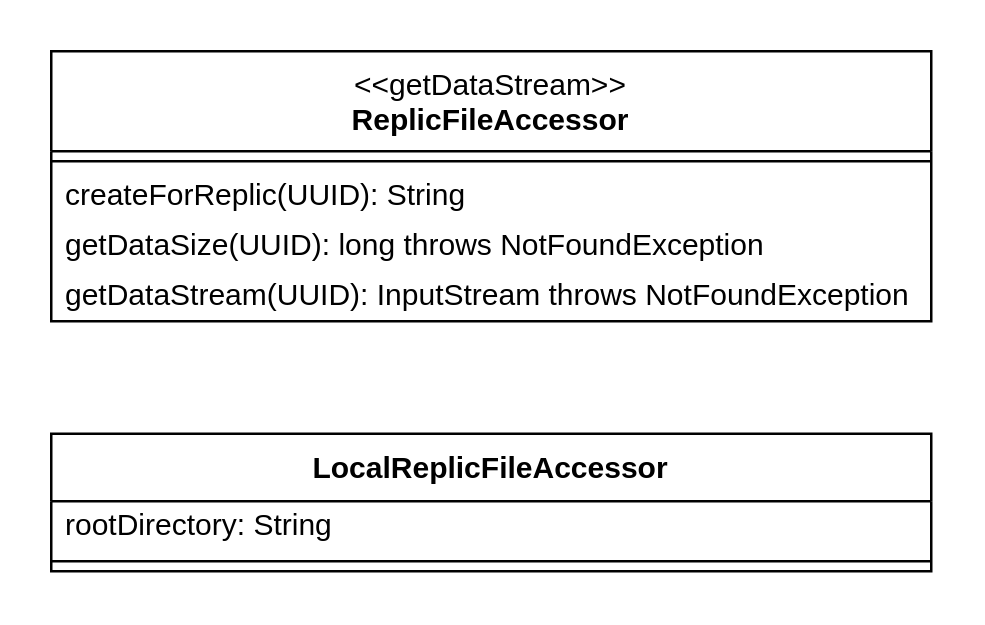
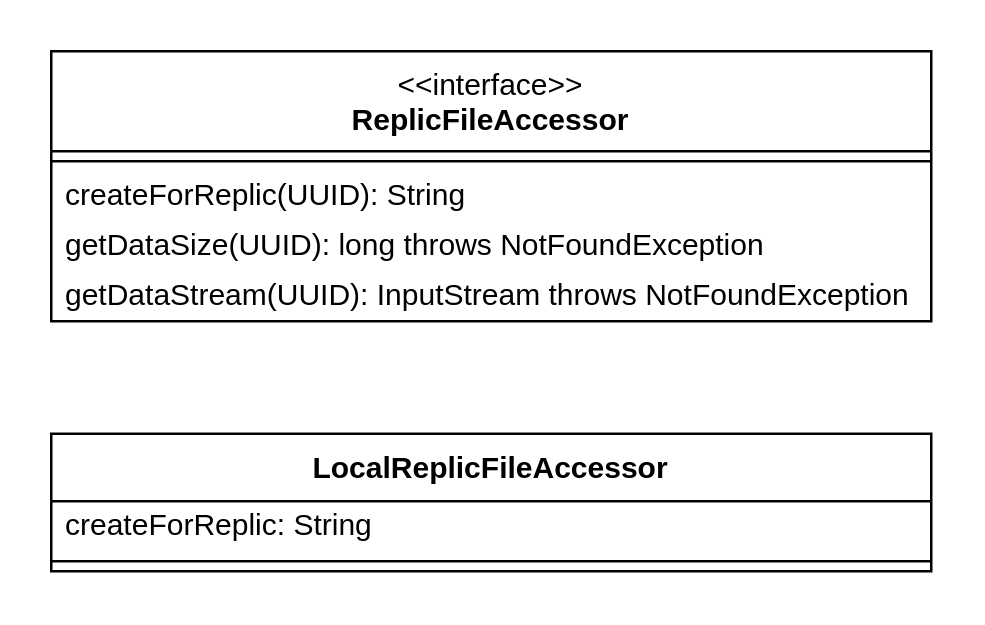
node "<<getDataStream>> ReplicFileAccessor": label "<<getDataStream>> ReplicFileAccessor" -> "<<interface>> ReplicFileAccessor"
node "rootDirectory: String": label "rootDirectory: String" -> "createForReplic: String"
